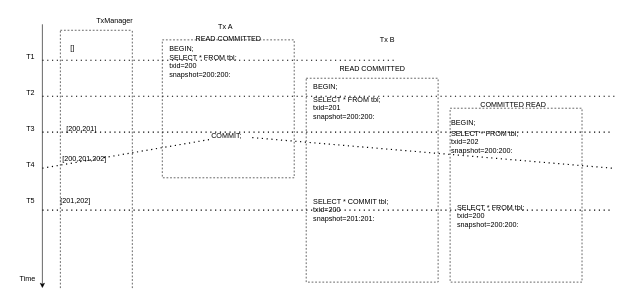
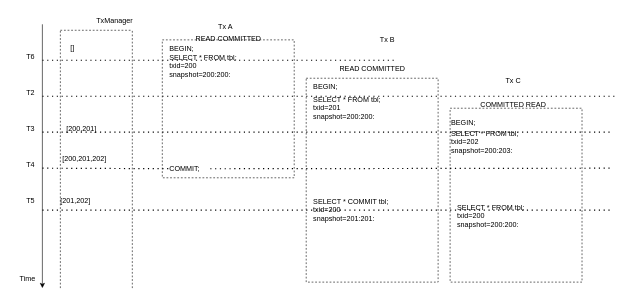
node "T1": label "T1" -> "T6"
node "Tx C": added
node "COMMIT;": moved (231, 136) -> (189, 169)
node "SELECT * FROM tbl; txid=202 snapshot=200:200:": label "SELECT * FROM tbl; txid=202 snapshot=200:200:" -> "SELECT * FROM tbl; txid=202 snapshot=200:203:"
